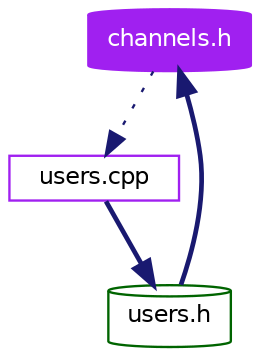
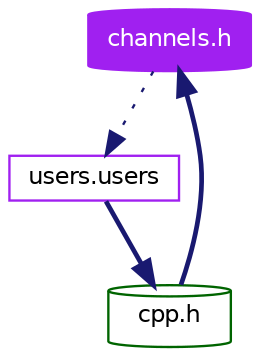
node "users.cpp": label "users.cpp" -> "users.users"
node "users.h": label "users.h" -> "cpp.h"
